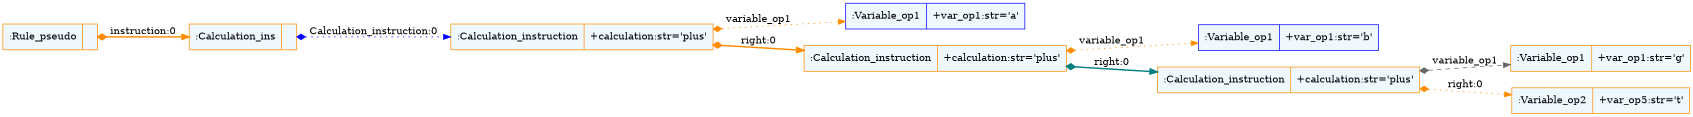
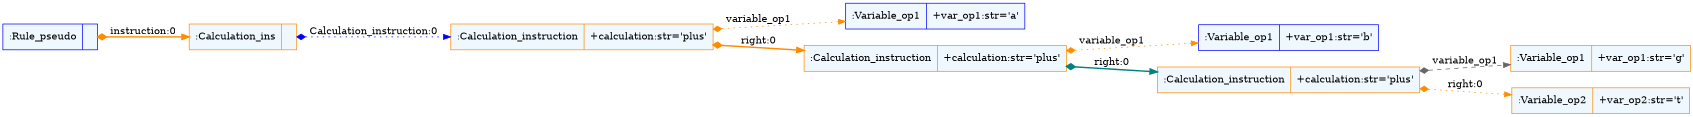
node ":Rule_pseudo": color darkorange -> blue
node ":Variable_op2": text "+var_op5:str='t'" -> "+var_op2:str='t'"
